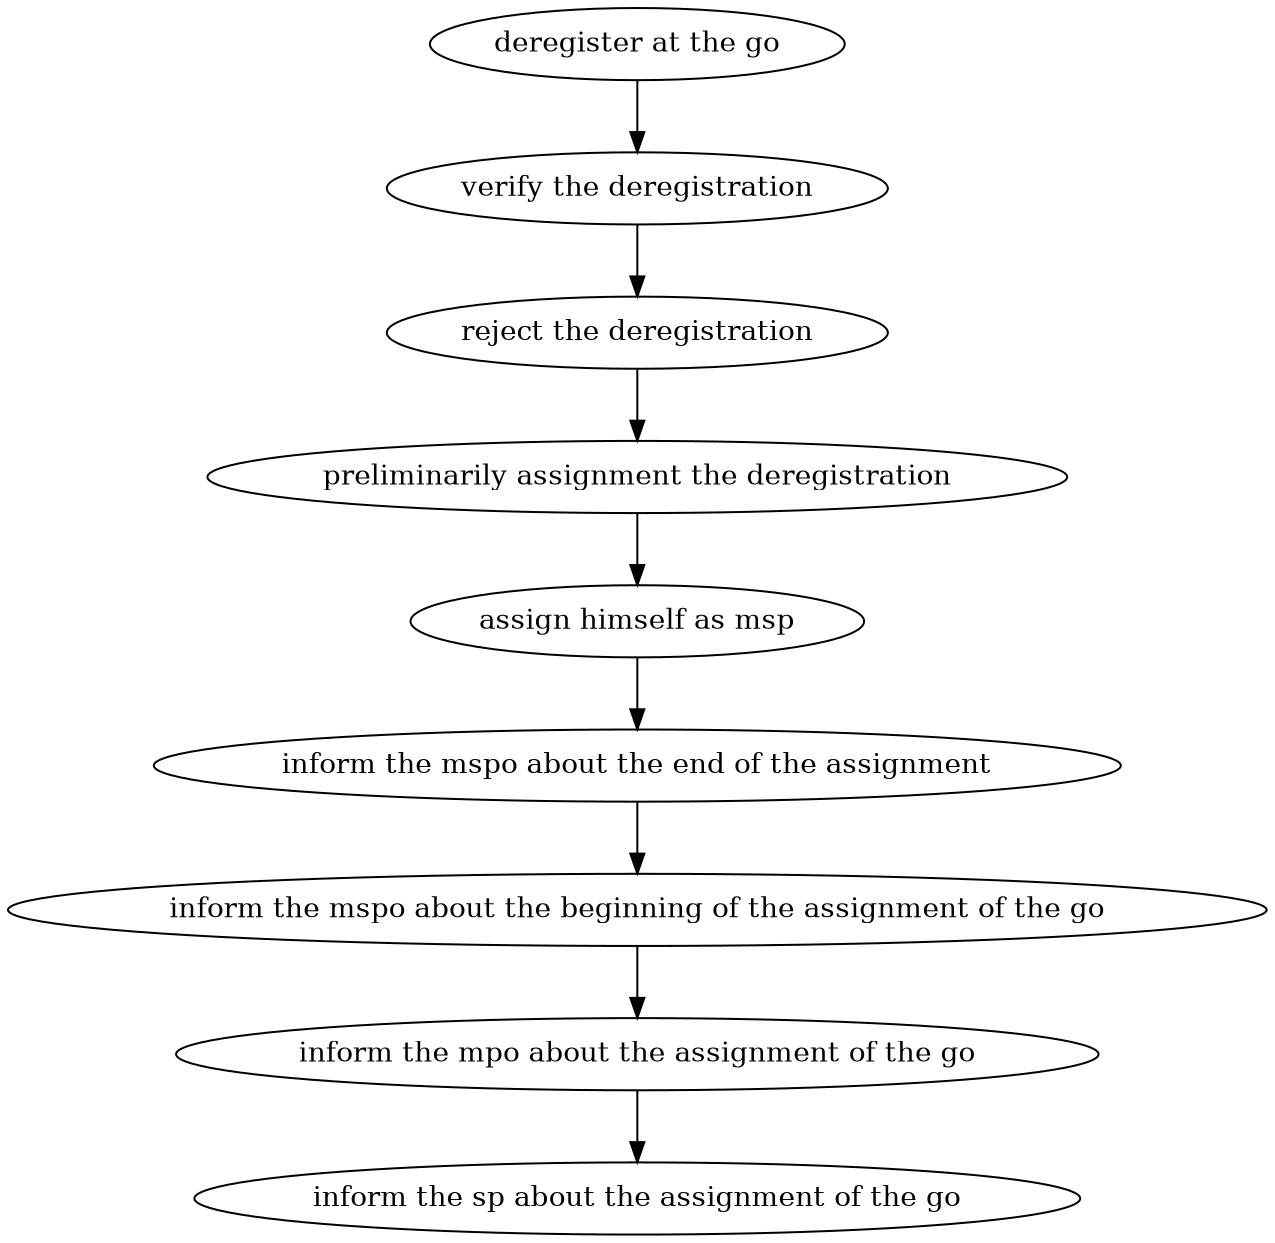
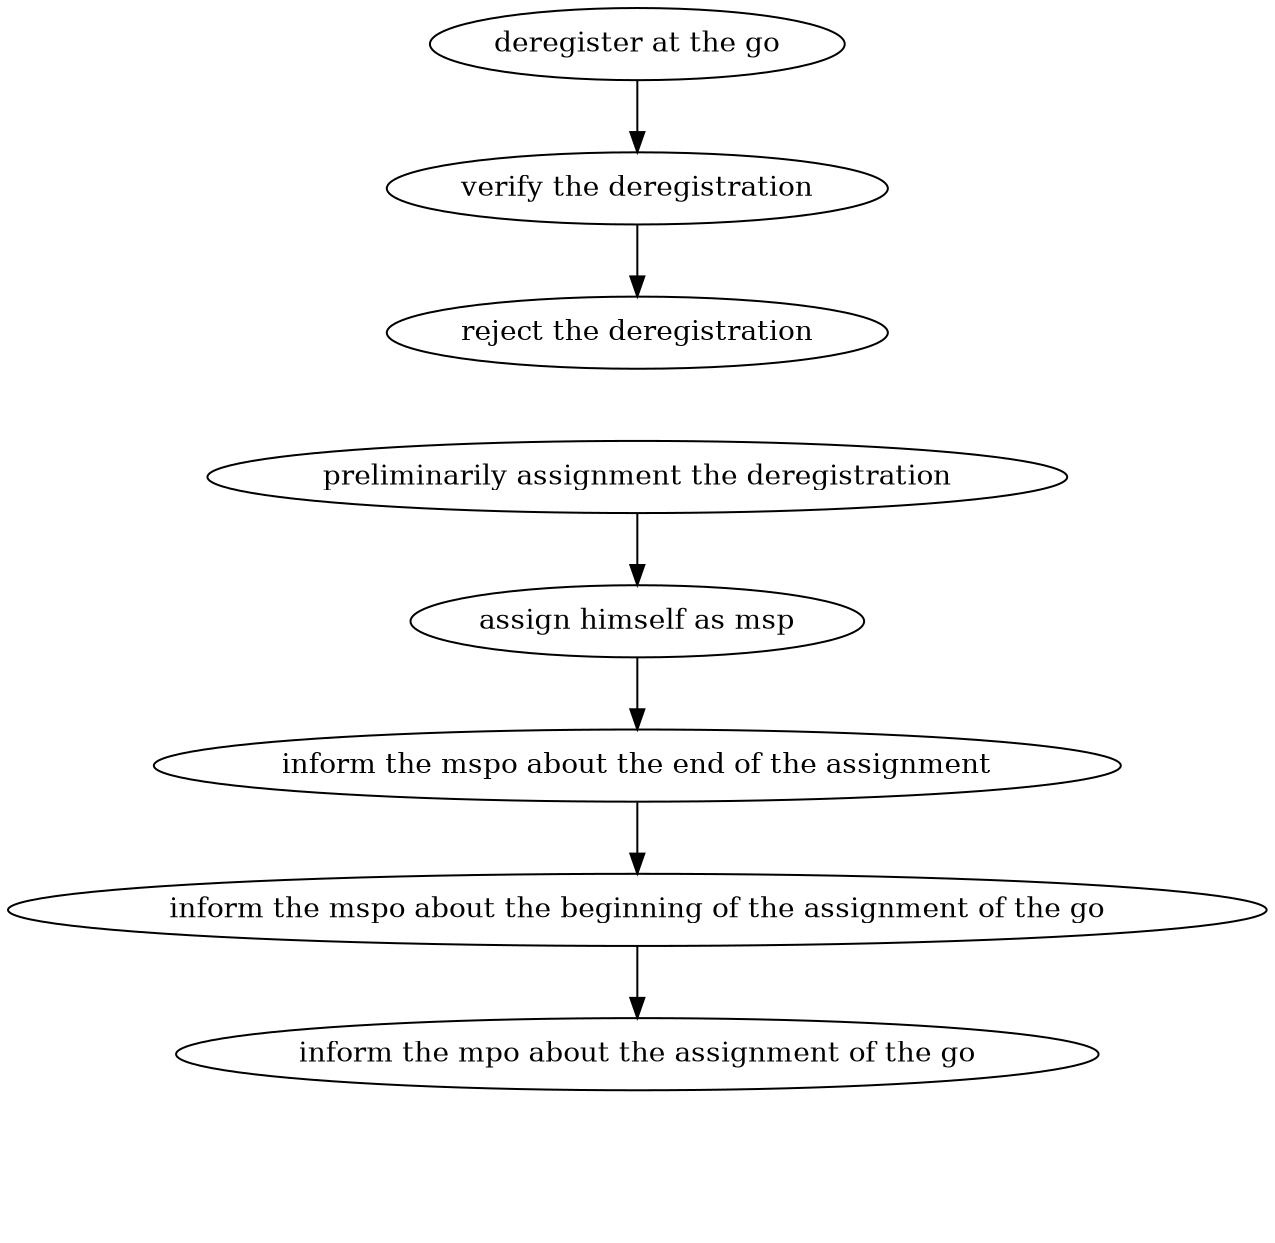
edge "reject the deregistration" -> "preliminarily assignment the deregistration": removed
node "inform the sp about the assignment of the go": removed
